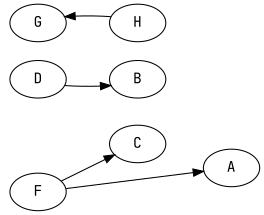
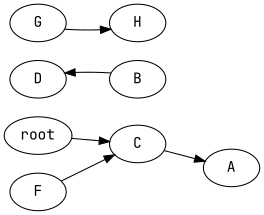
edge "H" -> "G": reversed
edge "D" -> "B": reversed
node "root": added
edge "F" -> "A": now "C" -> "A"
